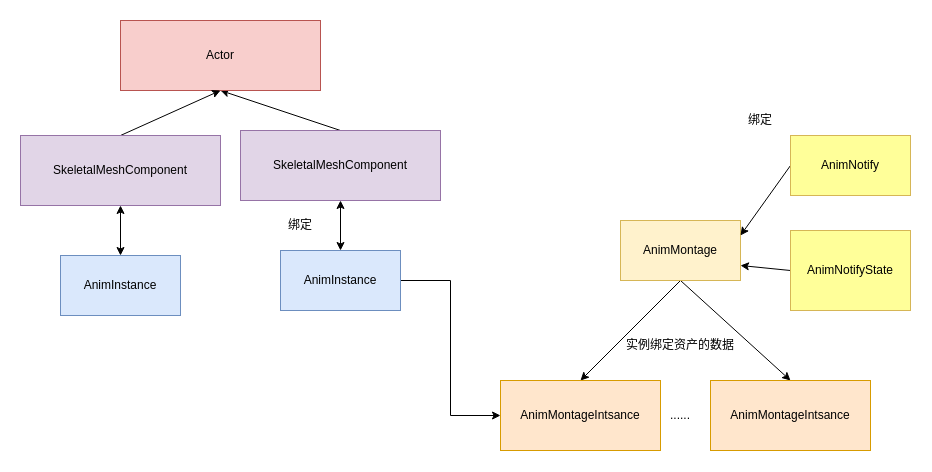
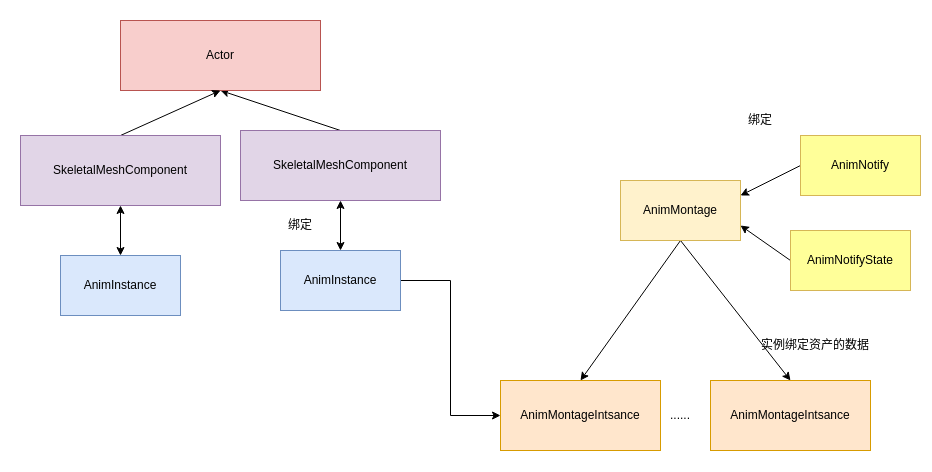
node "AnimNotify": moved (851, 166) -> (861, 166)
node "AnimMontage": moved (681, 251) -> (681, 211)
node "AnimNotifyState": size 120x80 -> 120x60
node "实例绑定资产的数据": moved (681, 346) -> (816, 346)
